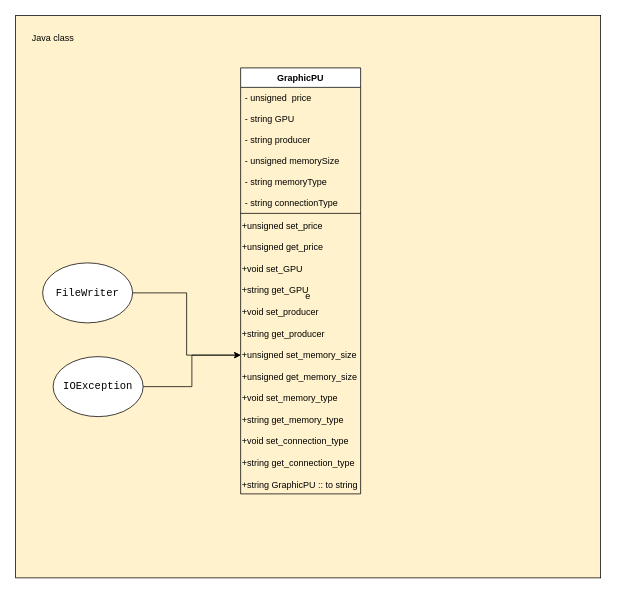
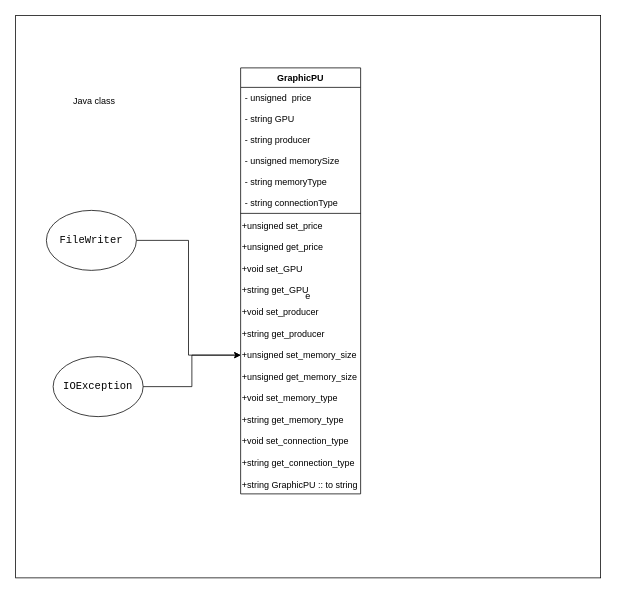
node "Java class": moved (53, 38) -> (94, 102)
node "FileWriter": moved (87, 293) -> (91, 240)
node "е": fillcolor #fff2cc -> #ffffff
